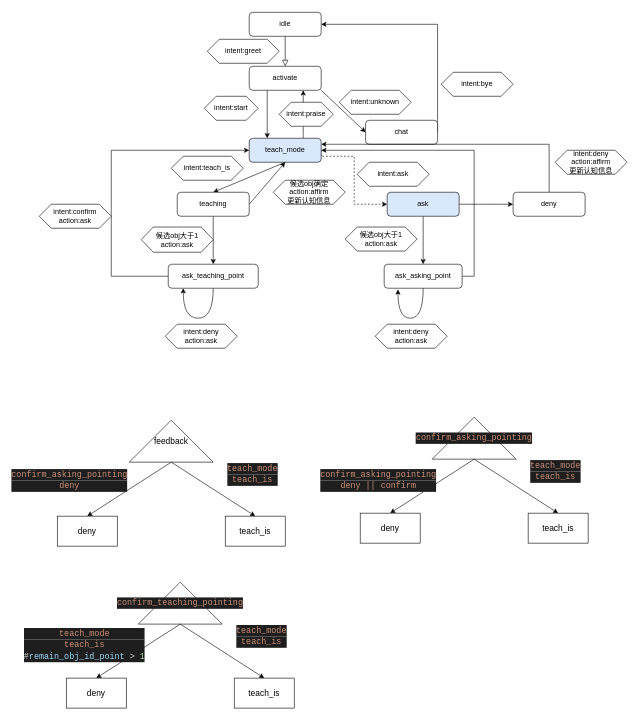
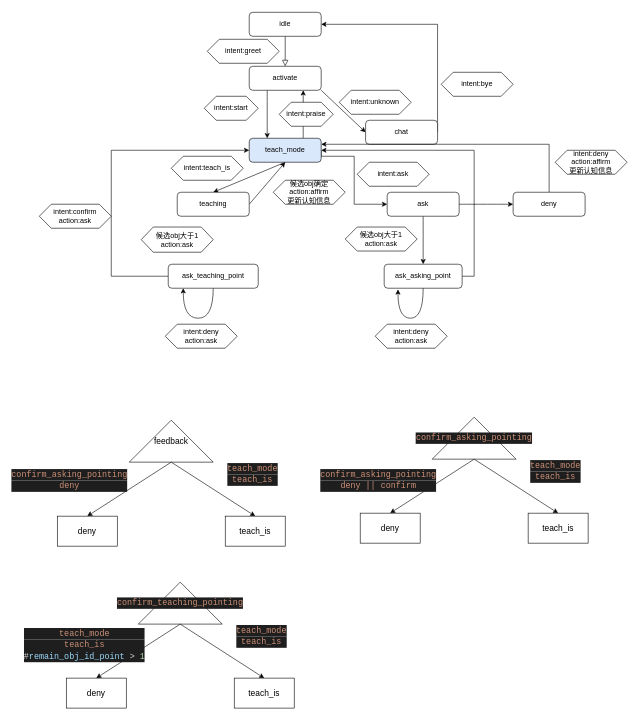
edge "teach_mode" -> "ask": style dashed -> solid
node "ask": fillcolor #dae8fc -> #ffffff
edge "teaching" -> "ask_teaching_point": removed
